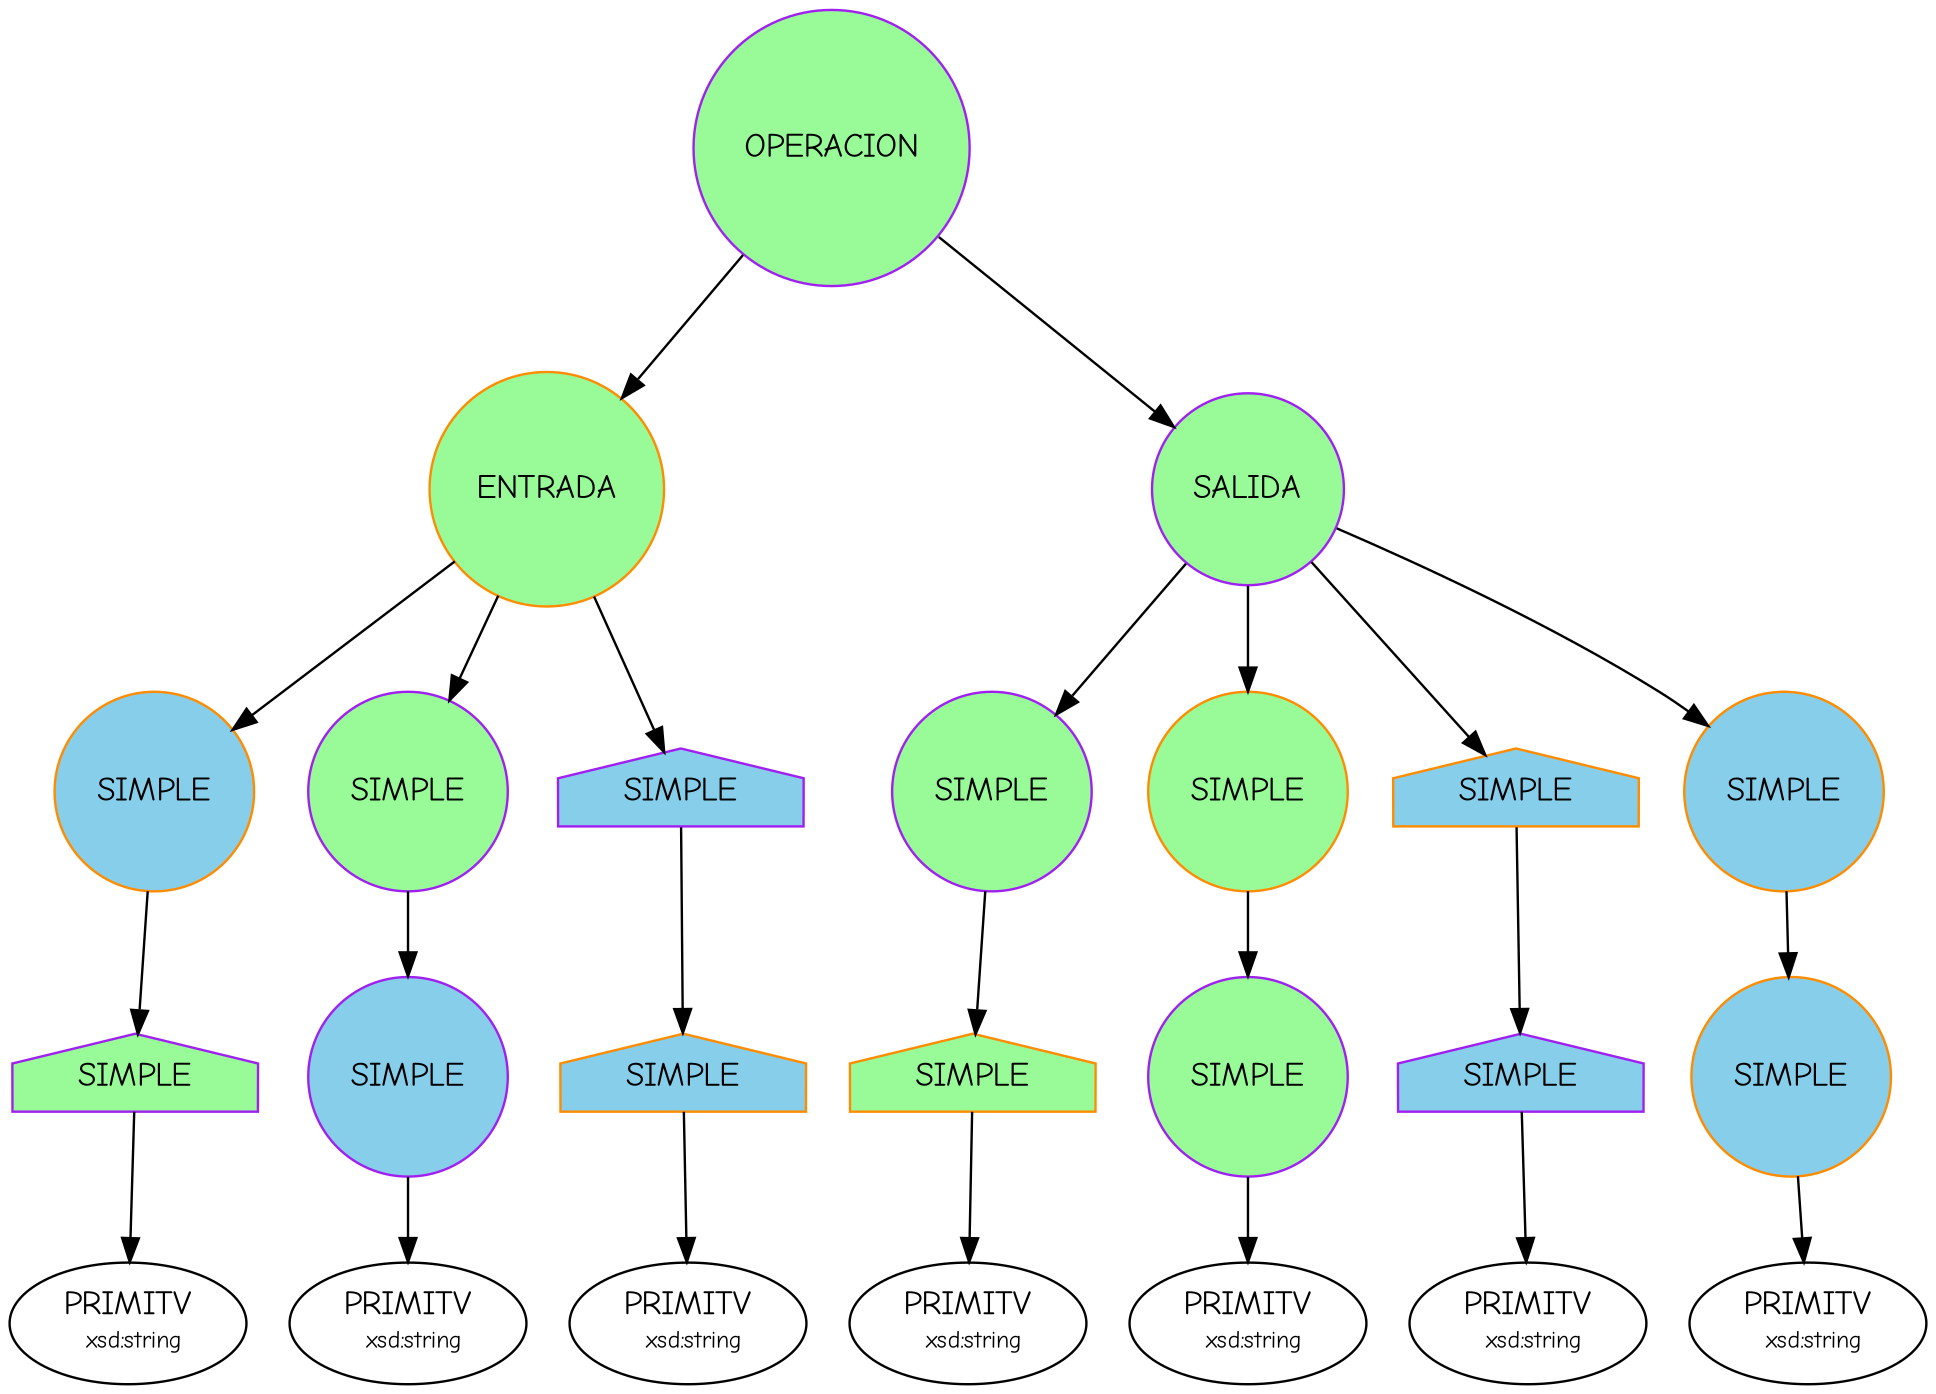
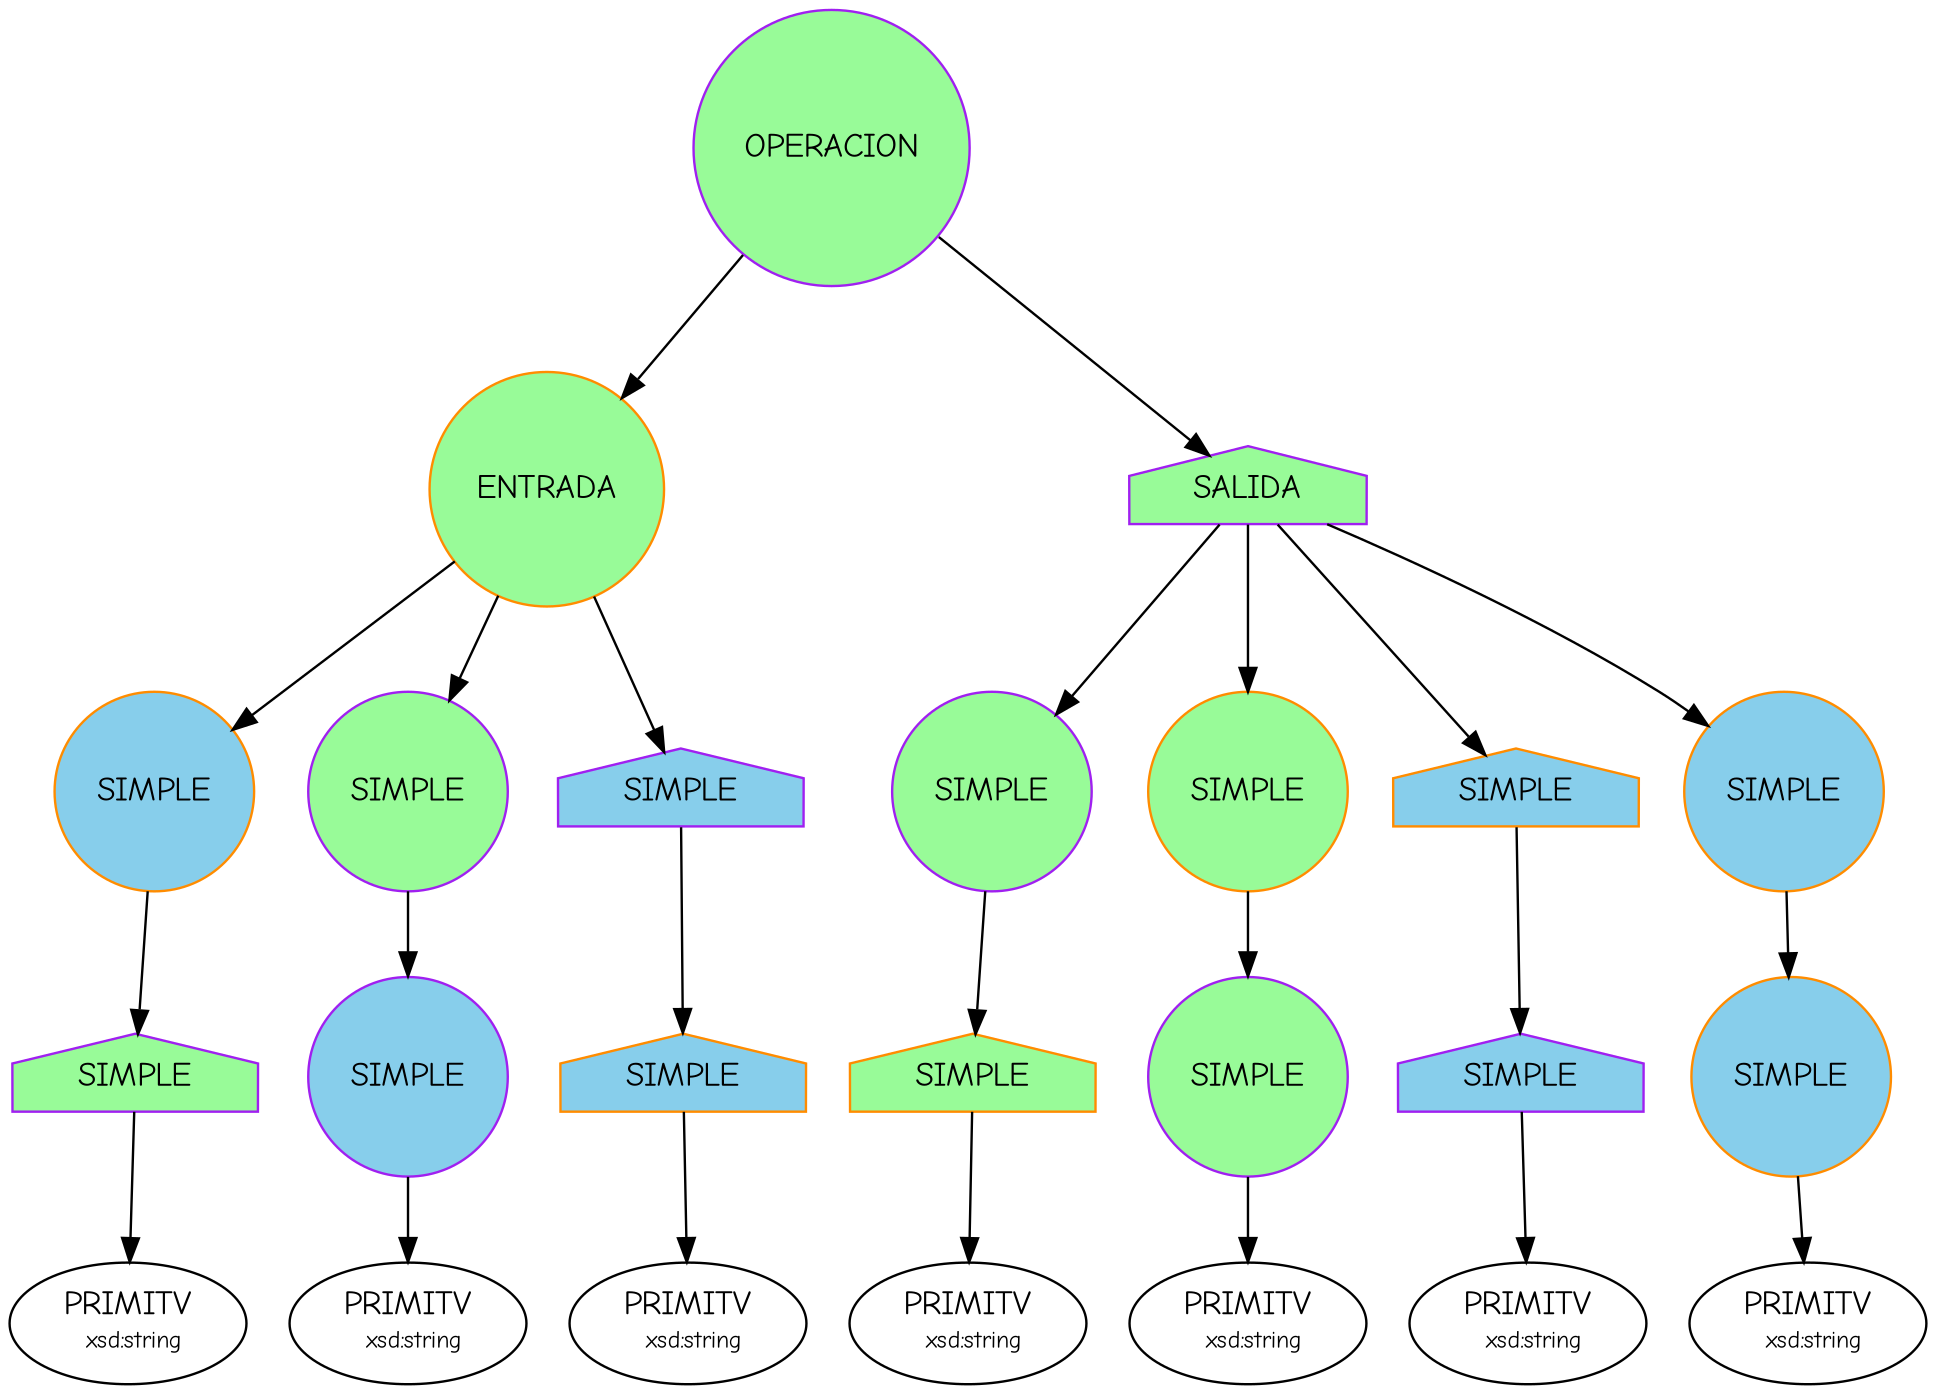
node "SALIDA": shape circle -> house
